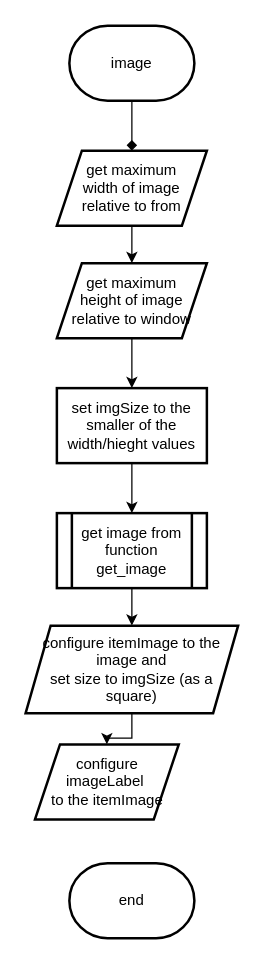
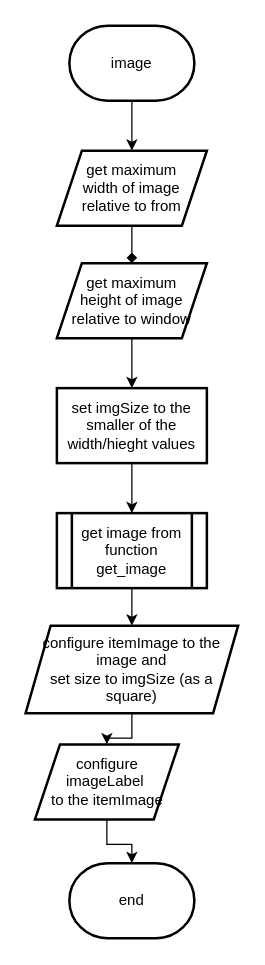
edge "image" -> "get maximum width of image relative to from": arrowhead diamond -> classic
edge "get maximum width of image relative to from" -> "get maximum height of image relative to window": arrowhead classic -> diamond
edge "configure imageLabel to the itemImage" -> "end": added
